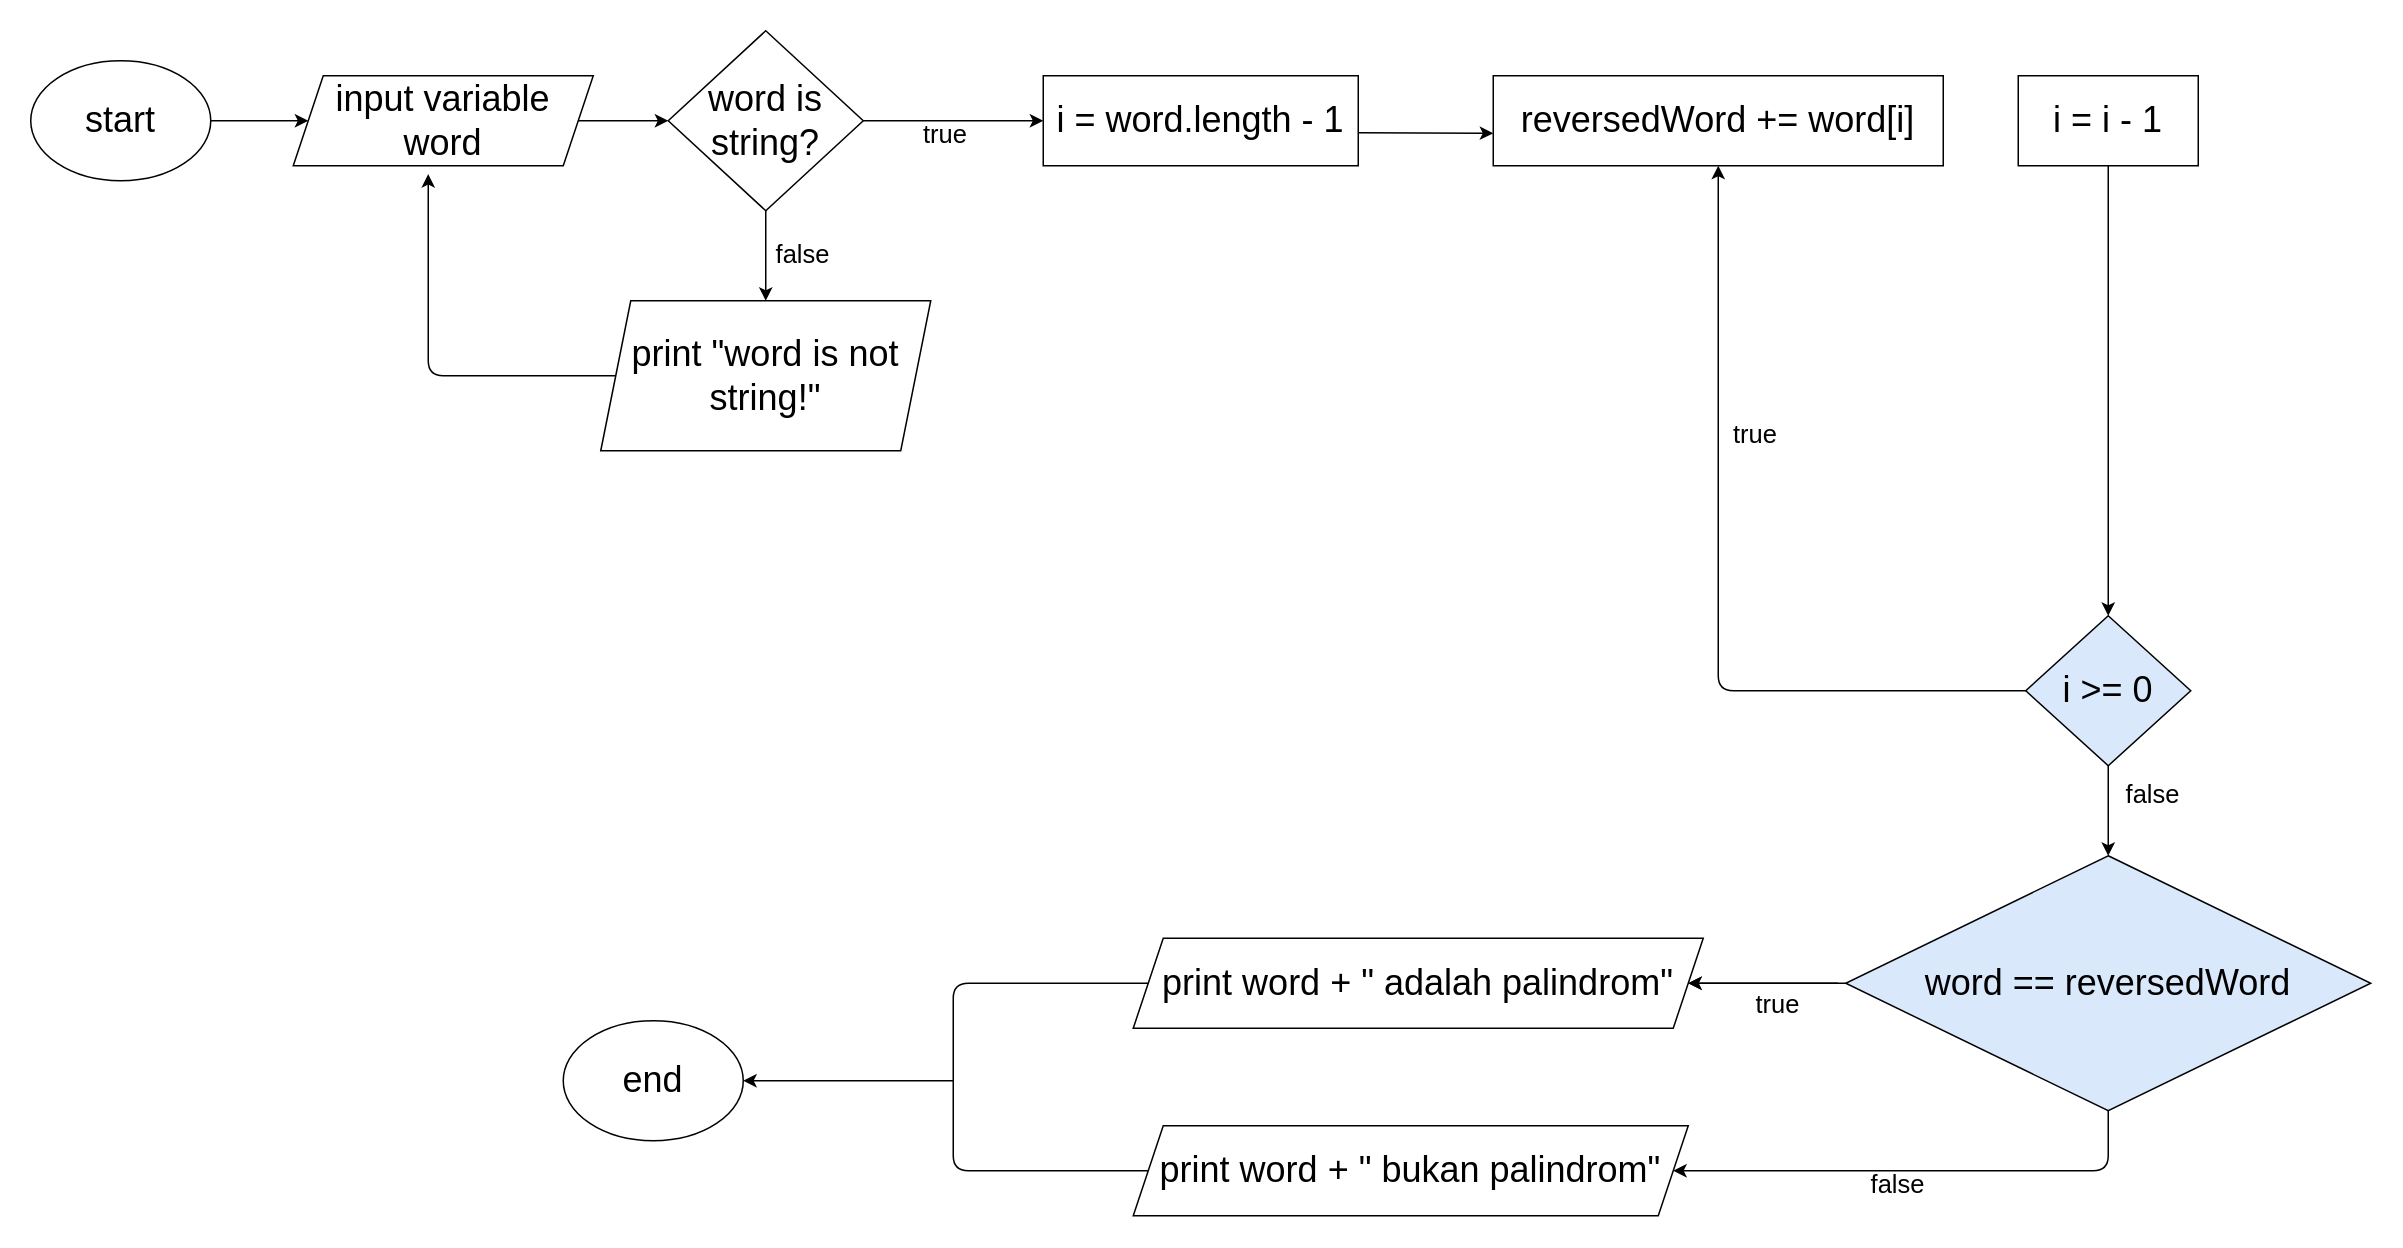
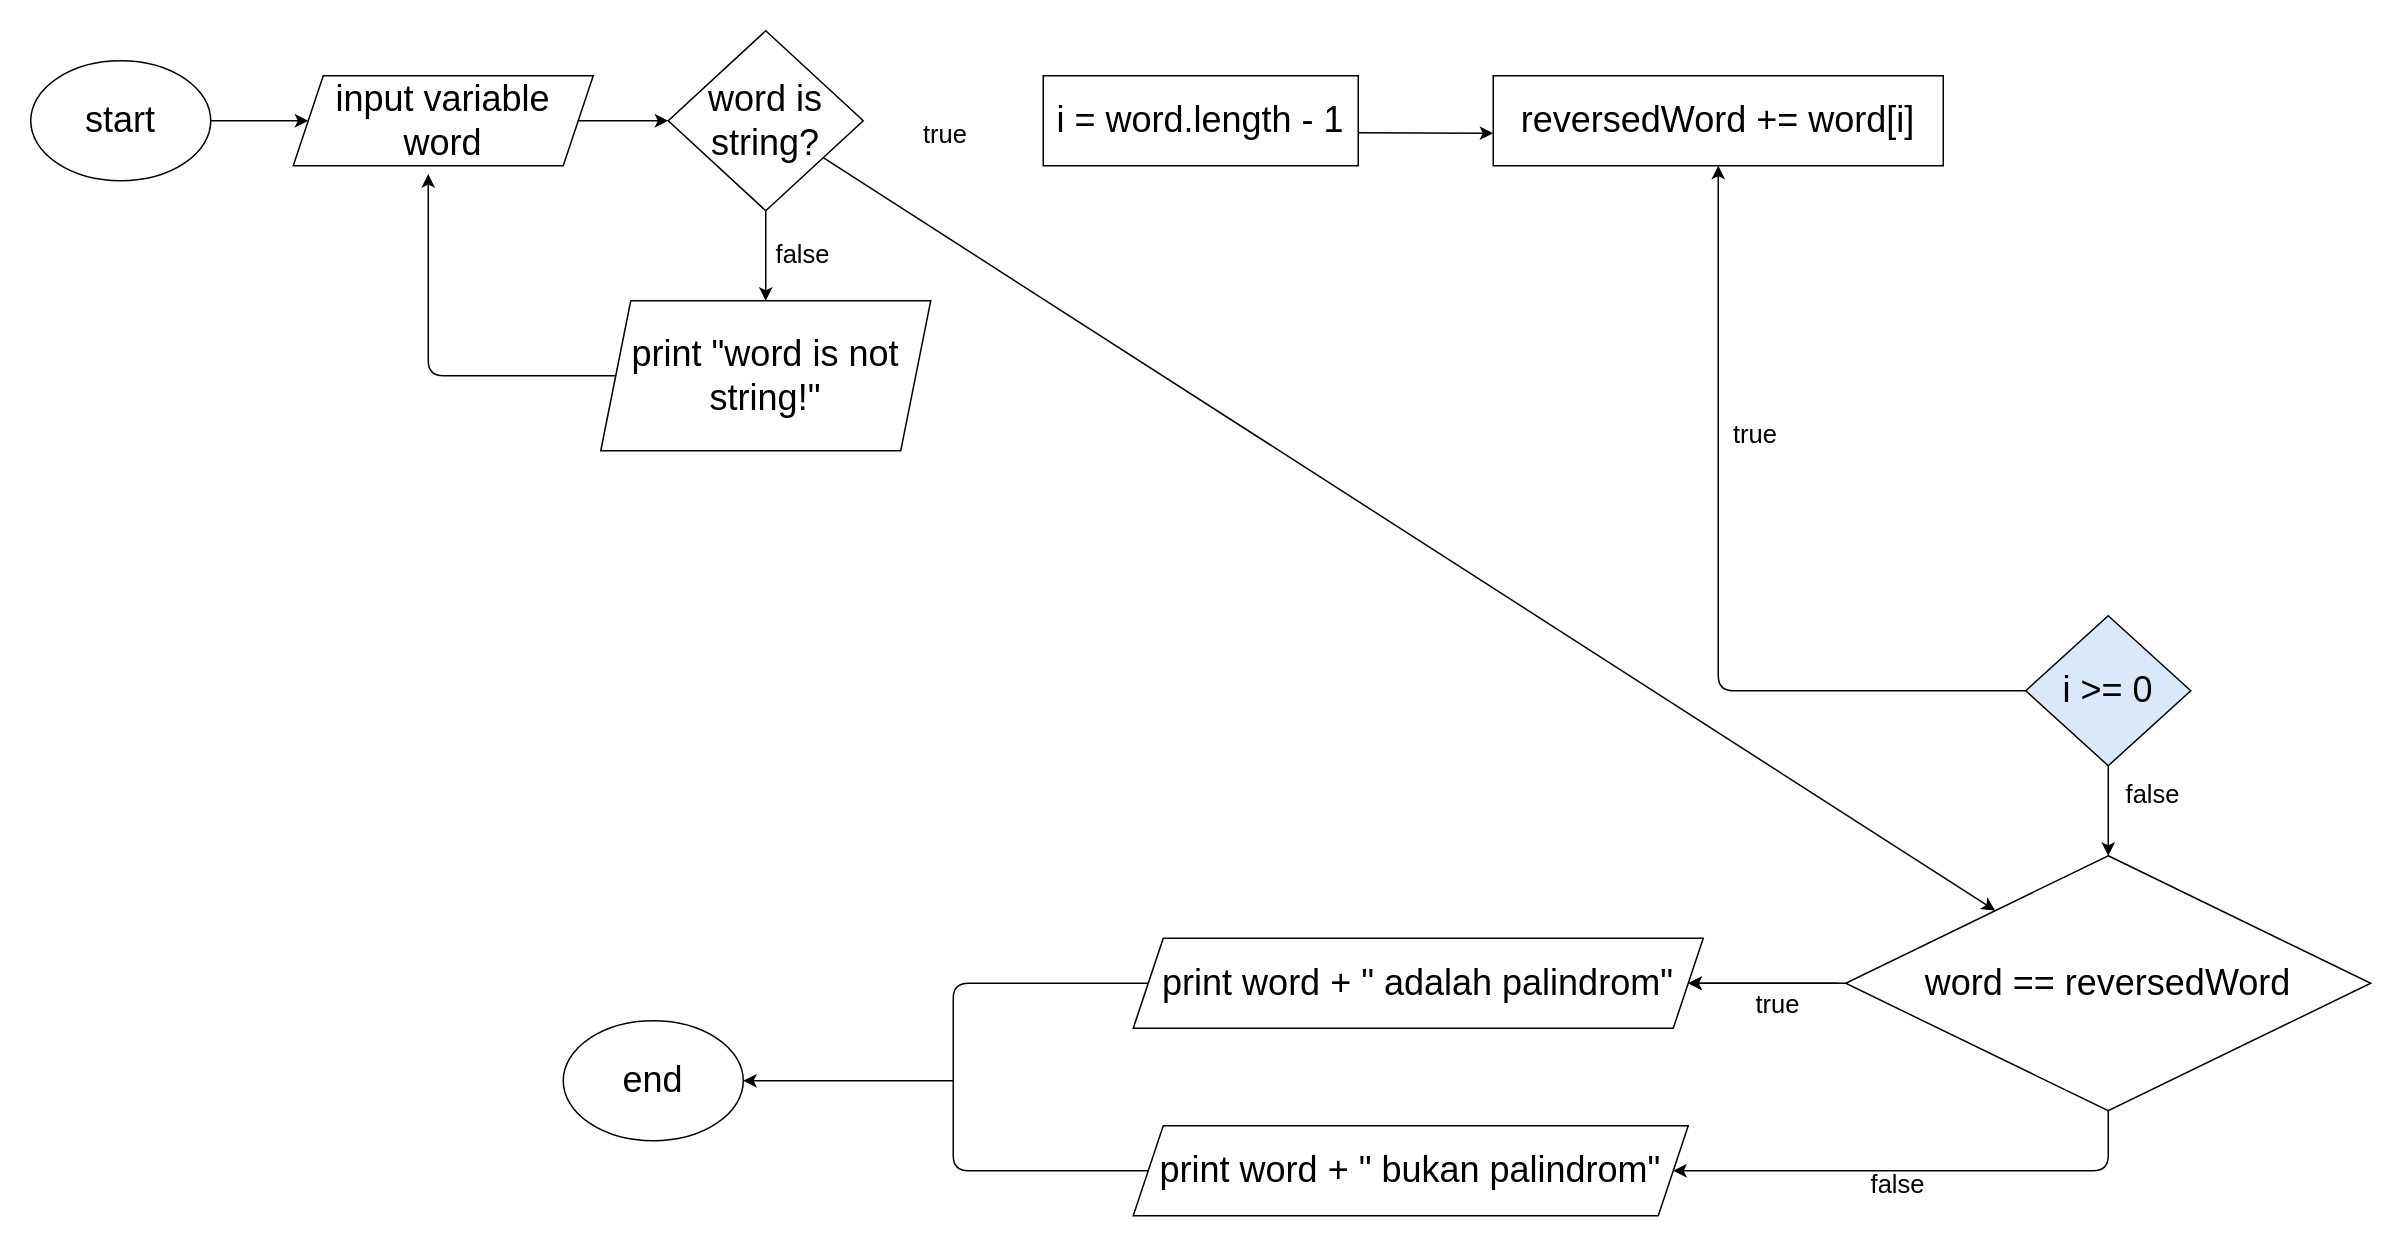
edge "word is string?" -> "i = word.length - 1": now "word is string?" -> "word == reversedWord"
node "i = i - 1": removed
edge "i = i - 1" -> "i >= 0": removed
node "word == reversedWord": fillcolor #dae8fc -> #ffffff
